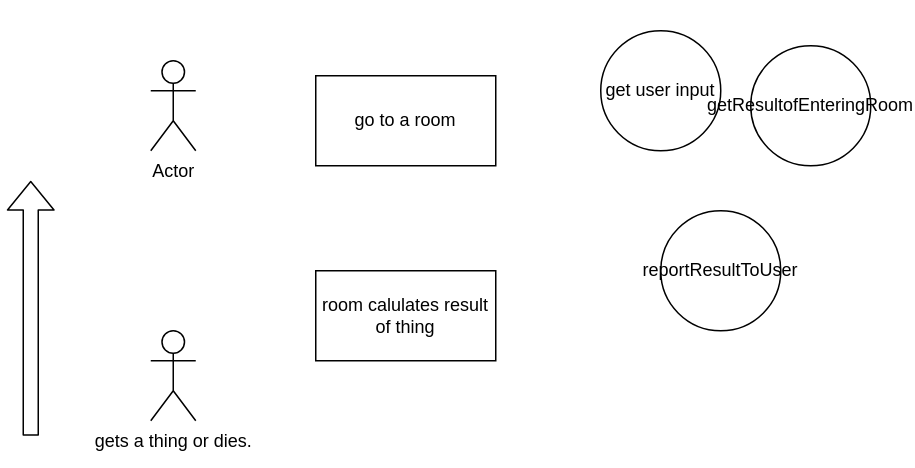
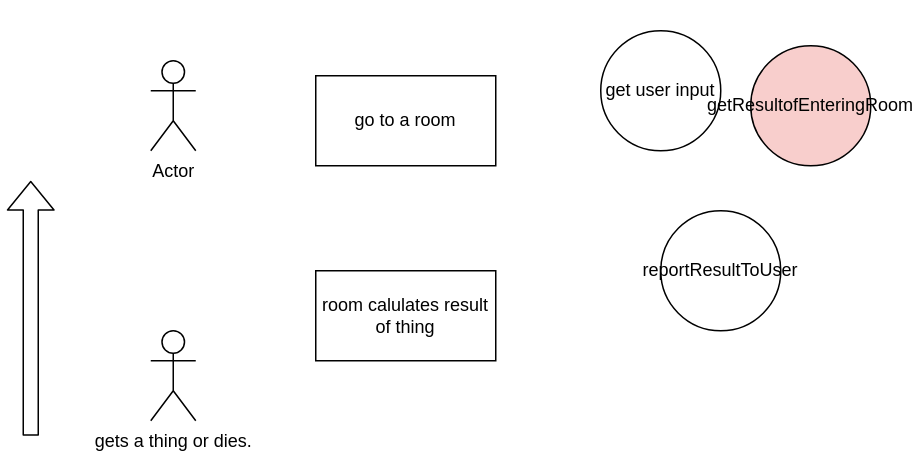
node "getResultofEnteringRoom": fillcolor #ffffff -> #f8cecc
